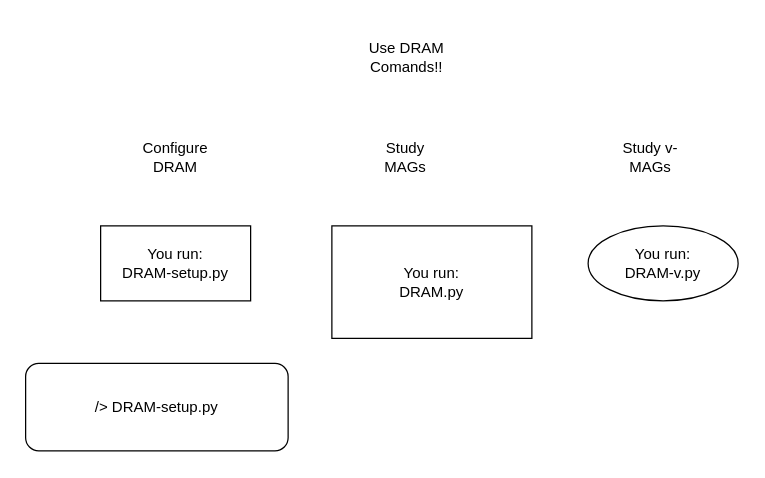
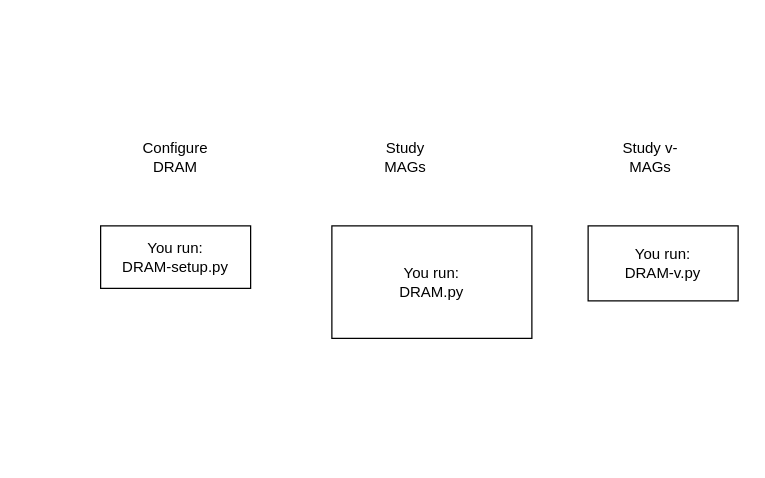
node "Use DRAM Comands!!": removed
node "You run: DRAM-setup.py": size 150x75 -> 150x63
node "You run: DRAM-v.py": shape ellipse -> rectangle
node "/> DRAM-setup.py": removed
